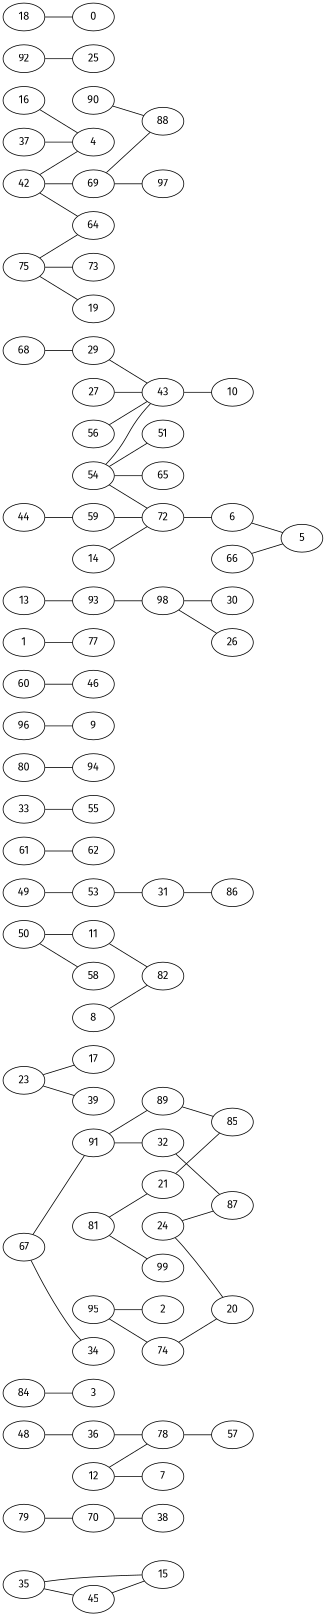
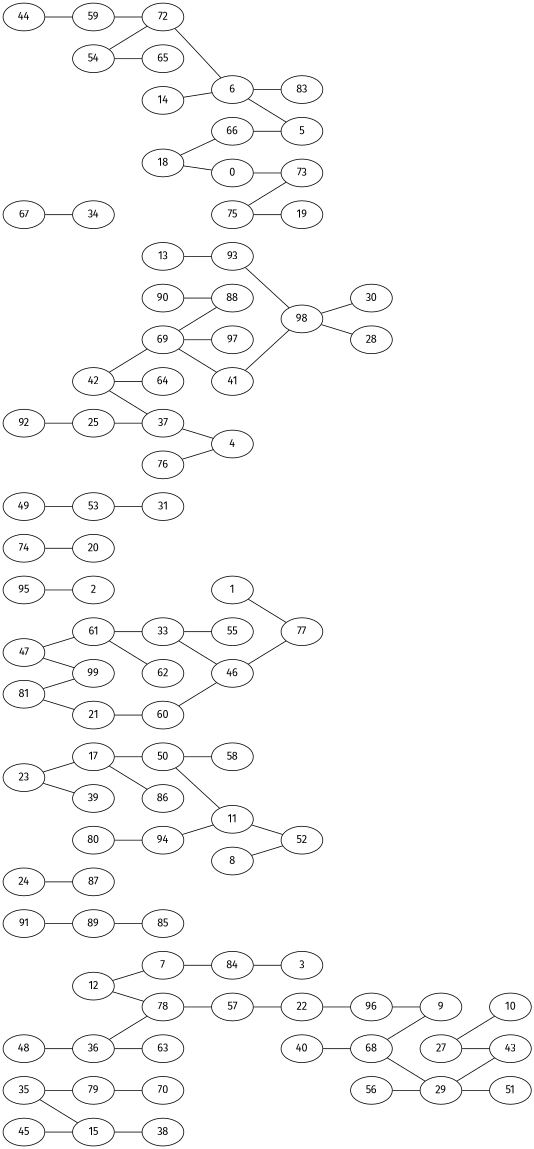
node "83": added
node "16": label "16" -> "76"
edge "66" -- "18": added
edge "4" -- "42": now "37" -- "42"
edge "0" -- "73": added
edge "64" -- "75": removed
node "41": added
edge "43" -- "10": now "27" -- "10"
edge "43" -- "56": now "29" -- "56"
edge "25" -- "37": added
edge "43" -- "54": removed
edge "51" -- "54": now "51" -- "29"
edge "72" -- "14": now "6" -- "14"
edge "61" -- "33": added
node "26": label "26" -> "28"
node "47": added
edge "33" -- "46": added
edge "77" -- "46": added
edge "17" -- "50": added
edge "11" -- "94": added
edge "31" -- "86": now "17" -- "86"
edge "7" -- "84": added
node "82": label "82" -> "52"
node "22": added
edge "9" -- "68": added
node "63": added
node "40": added
node "32": removed
edge "85" -- "21": now "60" -- "21"
edge "91" -- "67": removed
edge "24" -- "20": removed
edge "95" -- "74": removed
edge "70" -- "38": now "15" -- "38"
edge "35" -- "45": now "35" -- "79"
